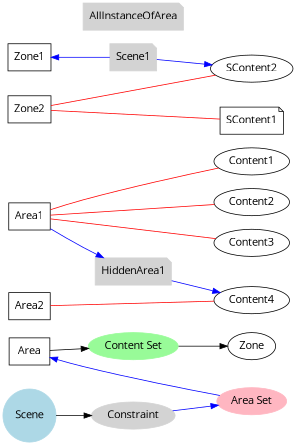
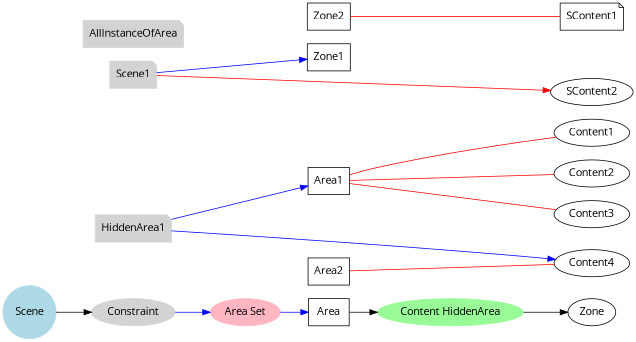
edge "Scene1" -> "SContent2": color blue -> red
edge "SContent2" -- "Zone2": removed
edge "Area1" -> "HiddenArea1": reversed
node "Content Set": label "Content Set" -> "Content HiddenArea"
